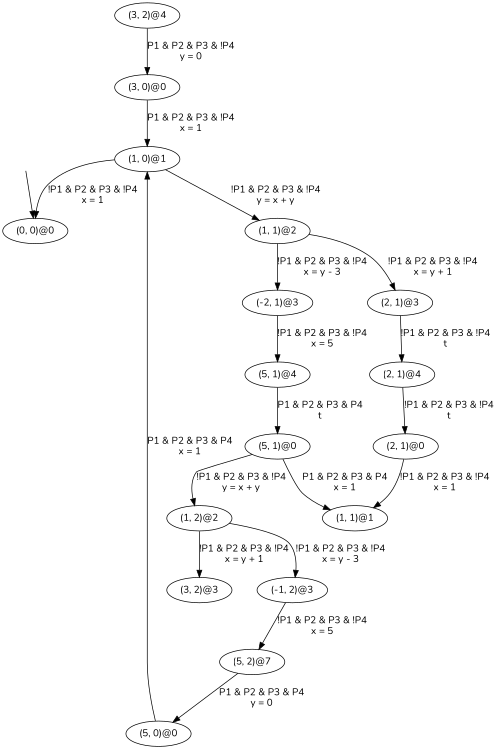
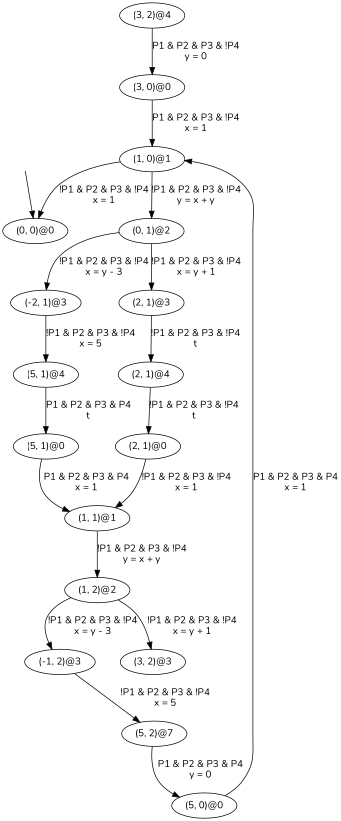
node "(1, 1)@2": label "(1, 1)@2" -> "(0, 1)@2"
edge "(5, 1)@0" -> "(1, 2)@2": now "(1, 1)@1" -> "(1, 2)@2"
